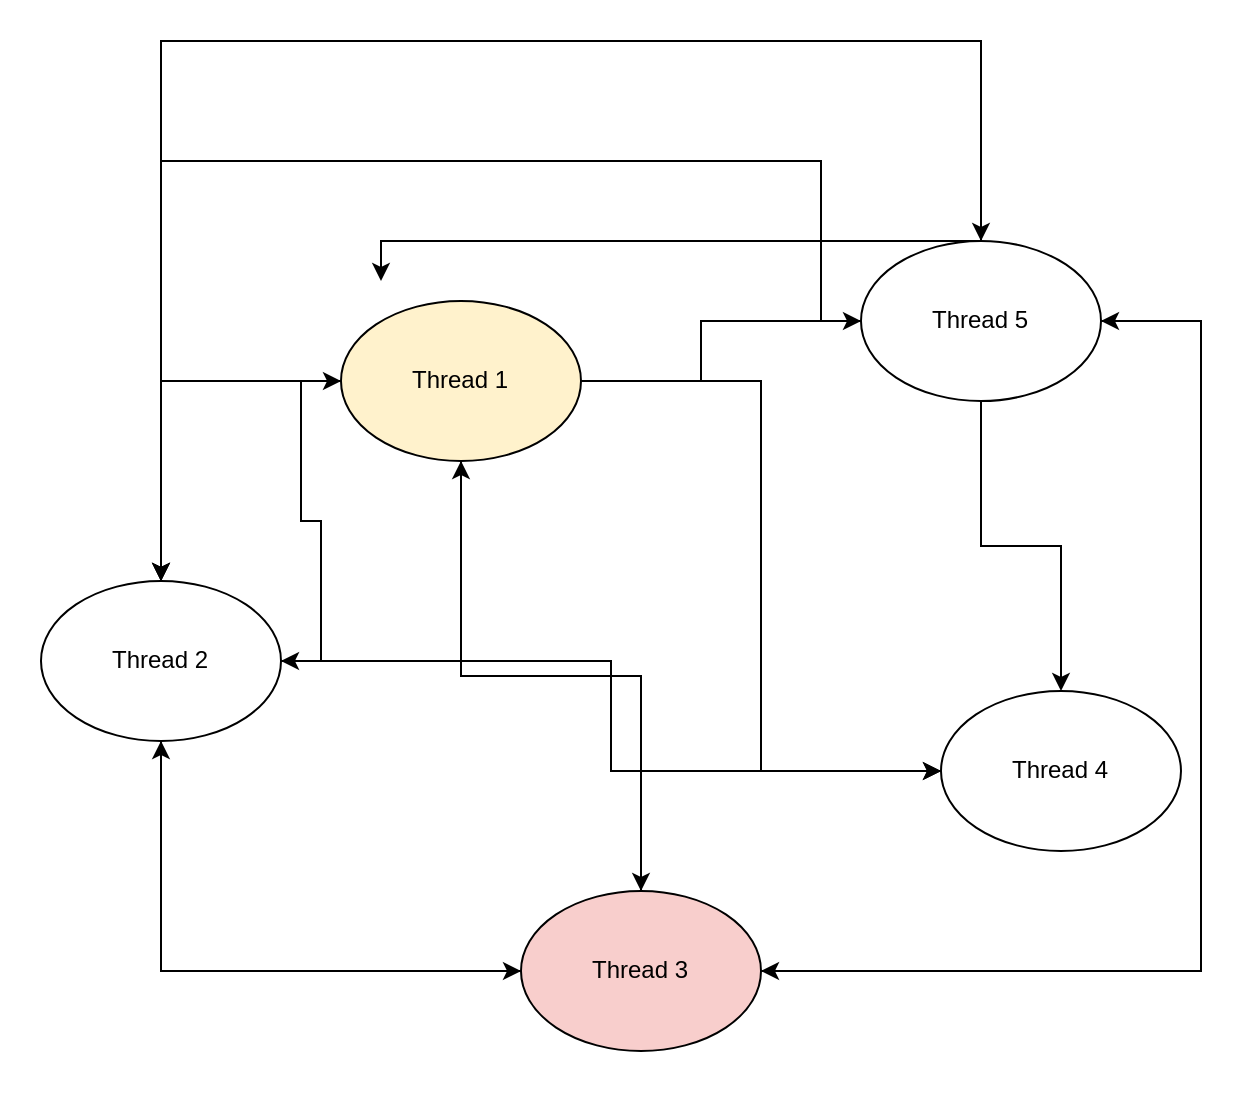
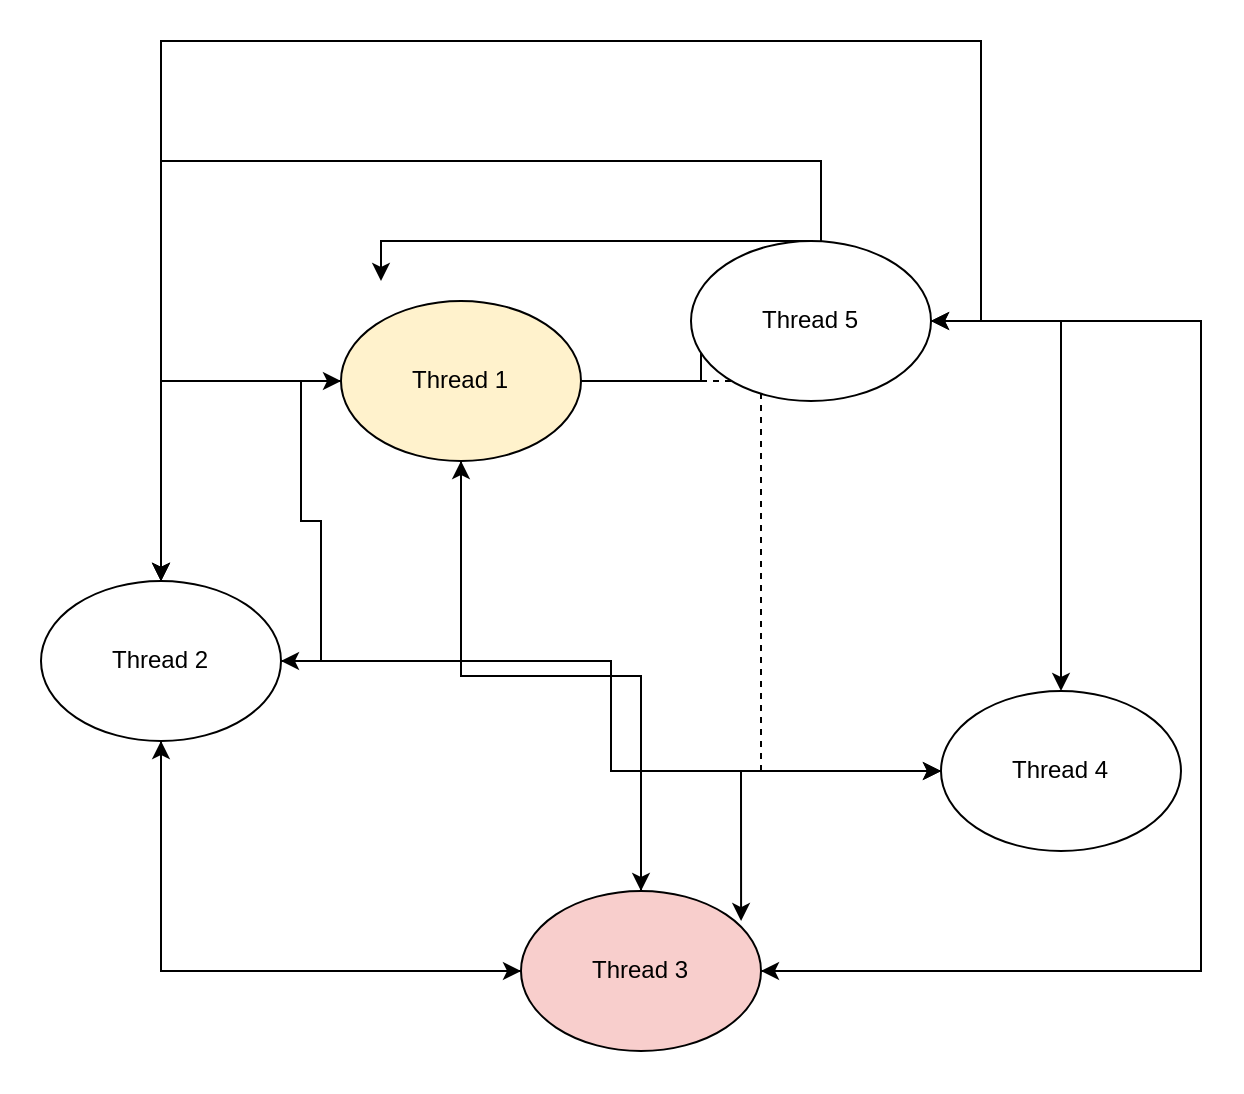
node "Thread 5": moved (981, 321) -> (811, 321)
edge "Thread 1" -> "Thread 4": style solid -> dashed
edge "Thread 4" -> "Thread 3": added
